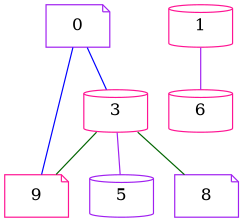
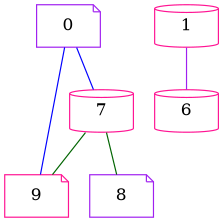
node "3": label "3" -> "7"
node "5": removed
